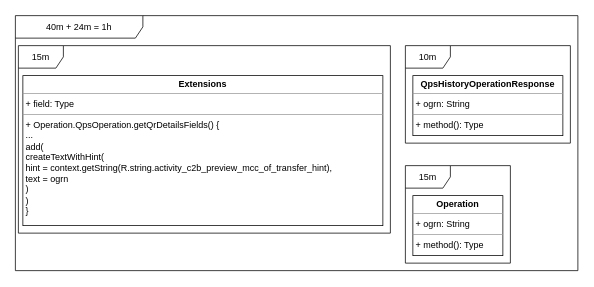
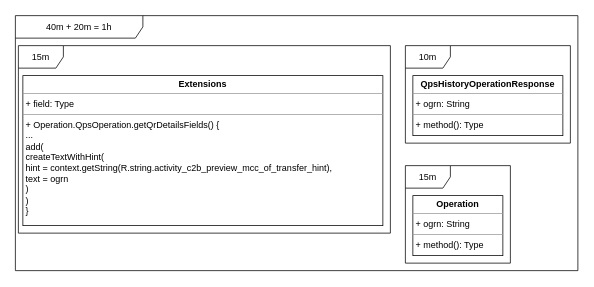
node "40m + 24m = 1h": label "40m + 24m = 1h" -> "40m + 20m = 1h"
